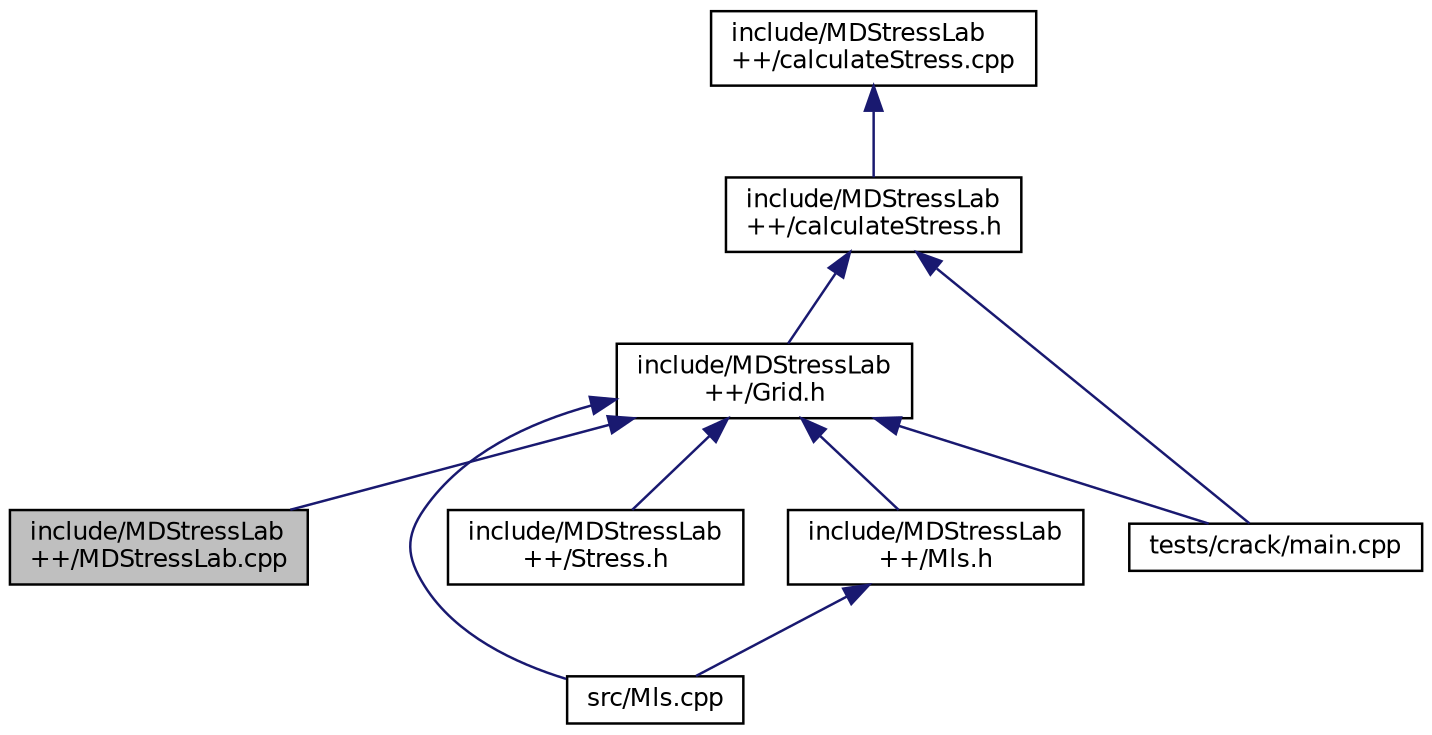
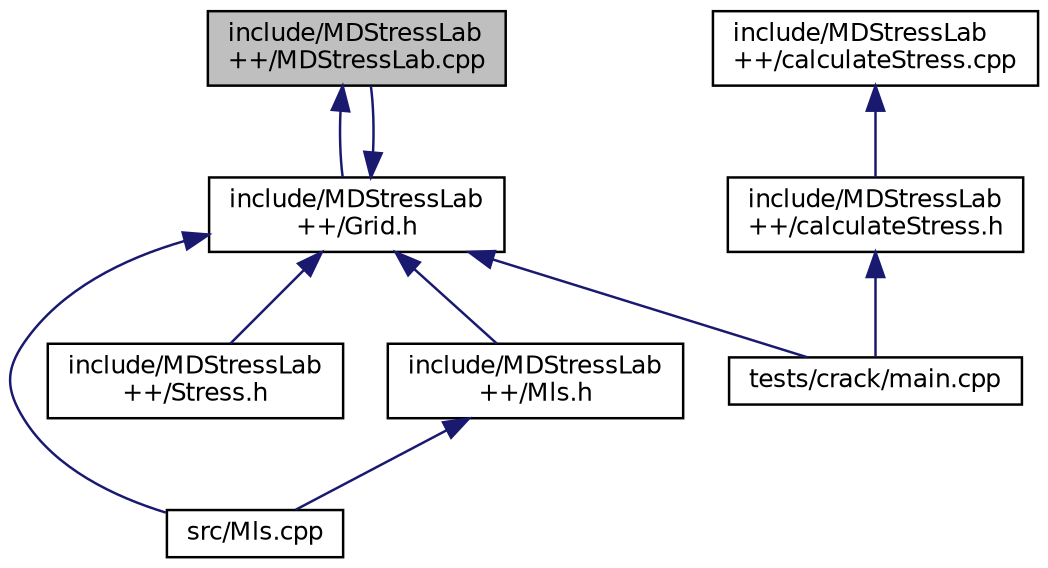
edge "include/MDStressLab ++/Grid.h" -> "include/MDStressLab ++/calculateStress.h": now "include/MDStressLab ++/Grid.h" -> "include/MDStressLab ++/MDStressLab.cpp"
